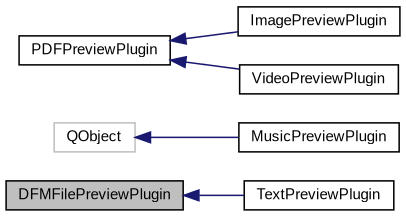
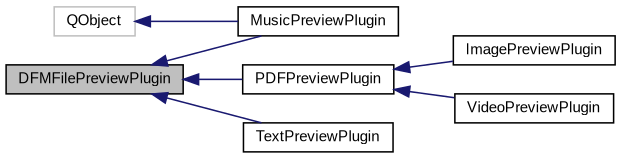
edge "MusicPreviewPlugin" -> "DFMFilePreviewPlugin": added
edge "PDFPreviewPlugin" -> "DFMFilePreviewPlugin": added
